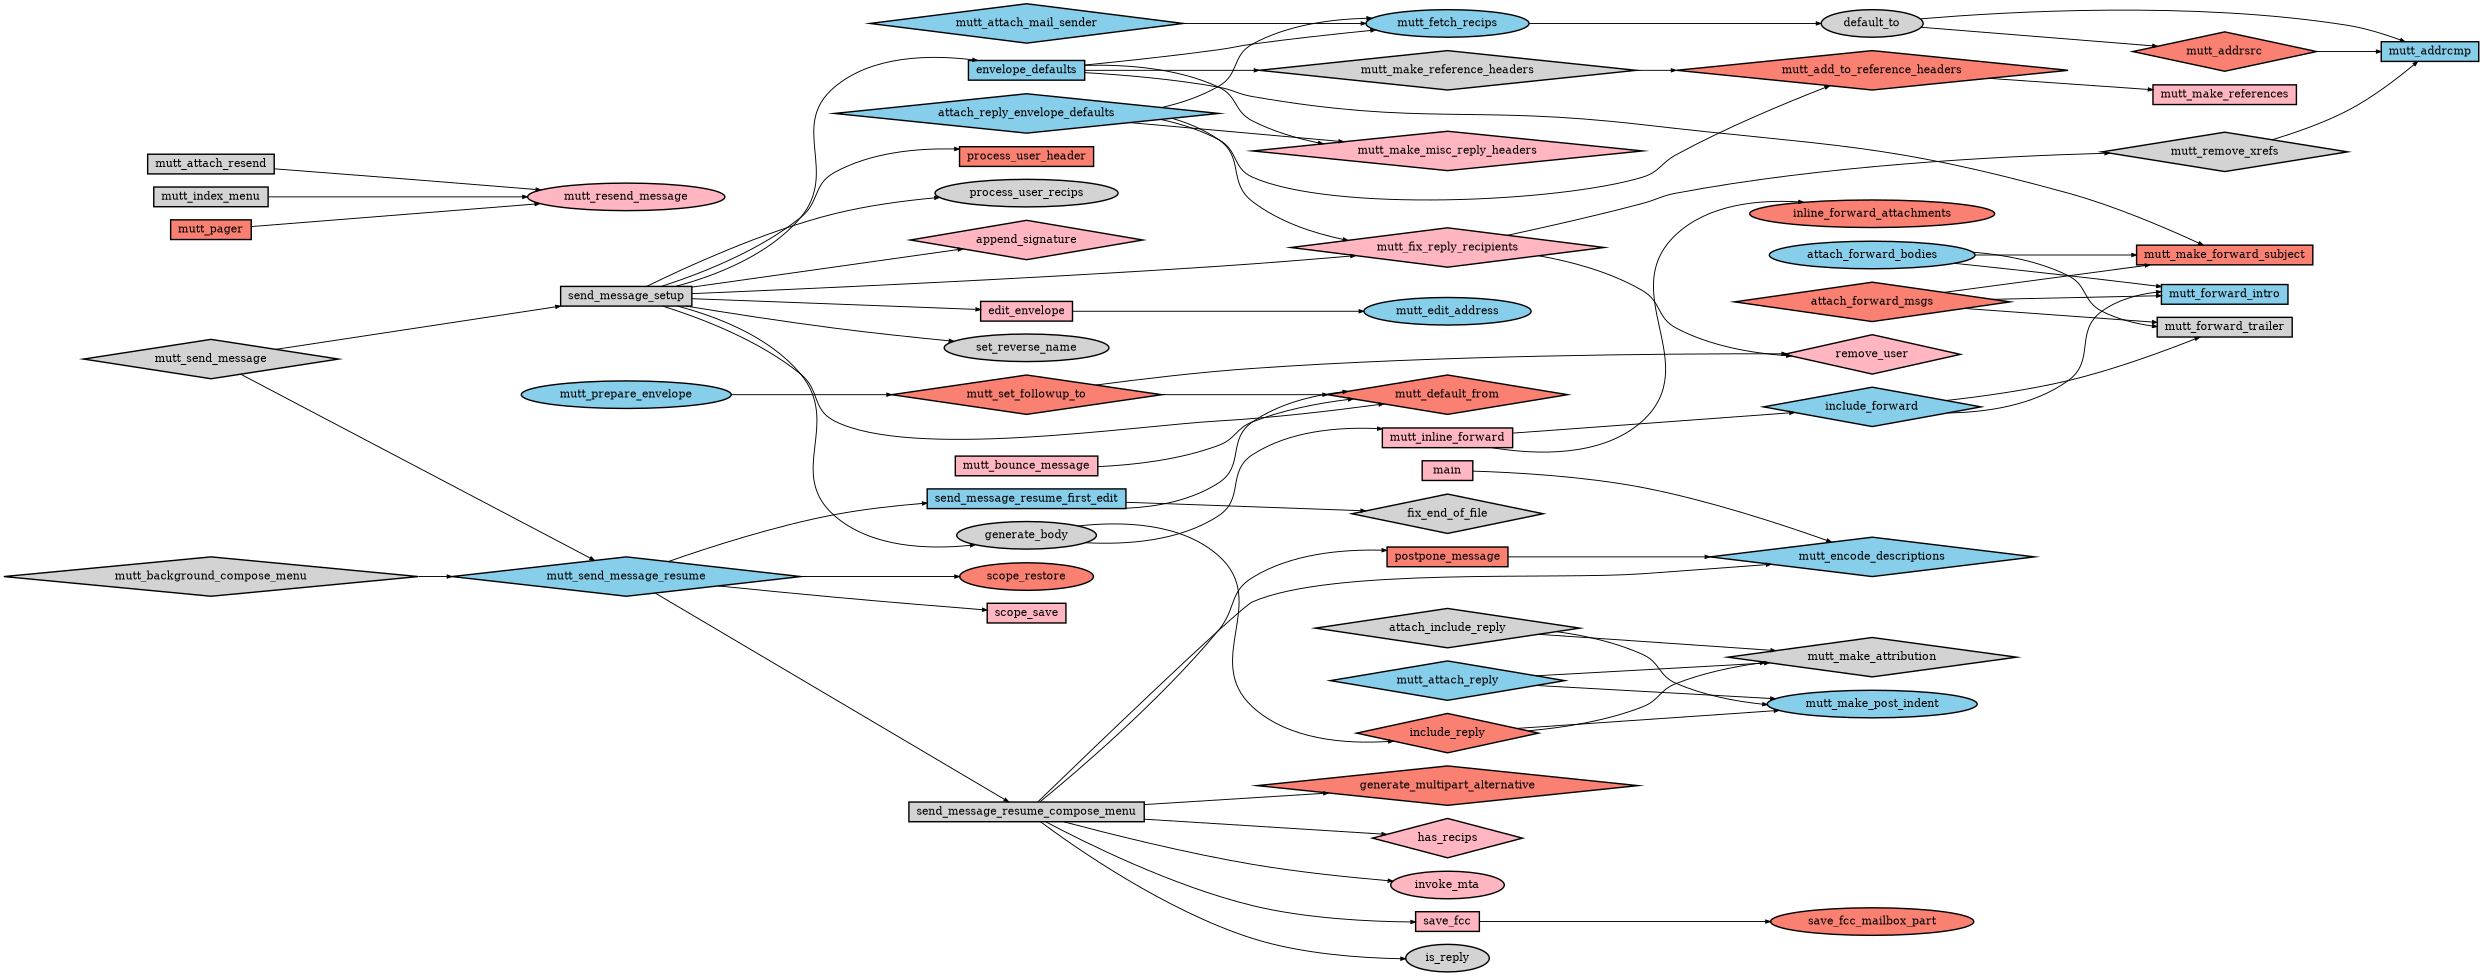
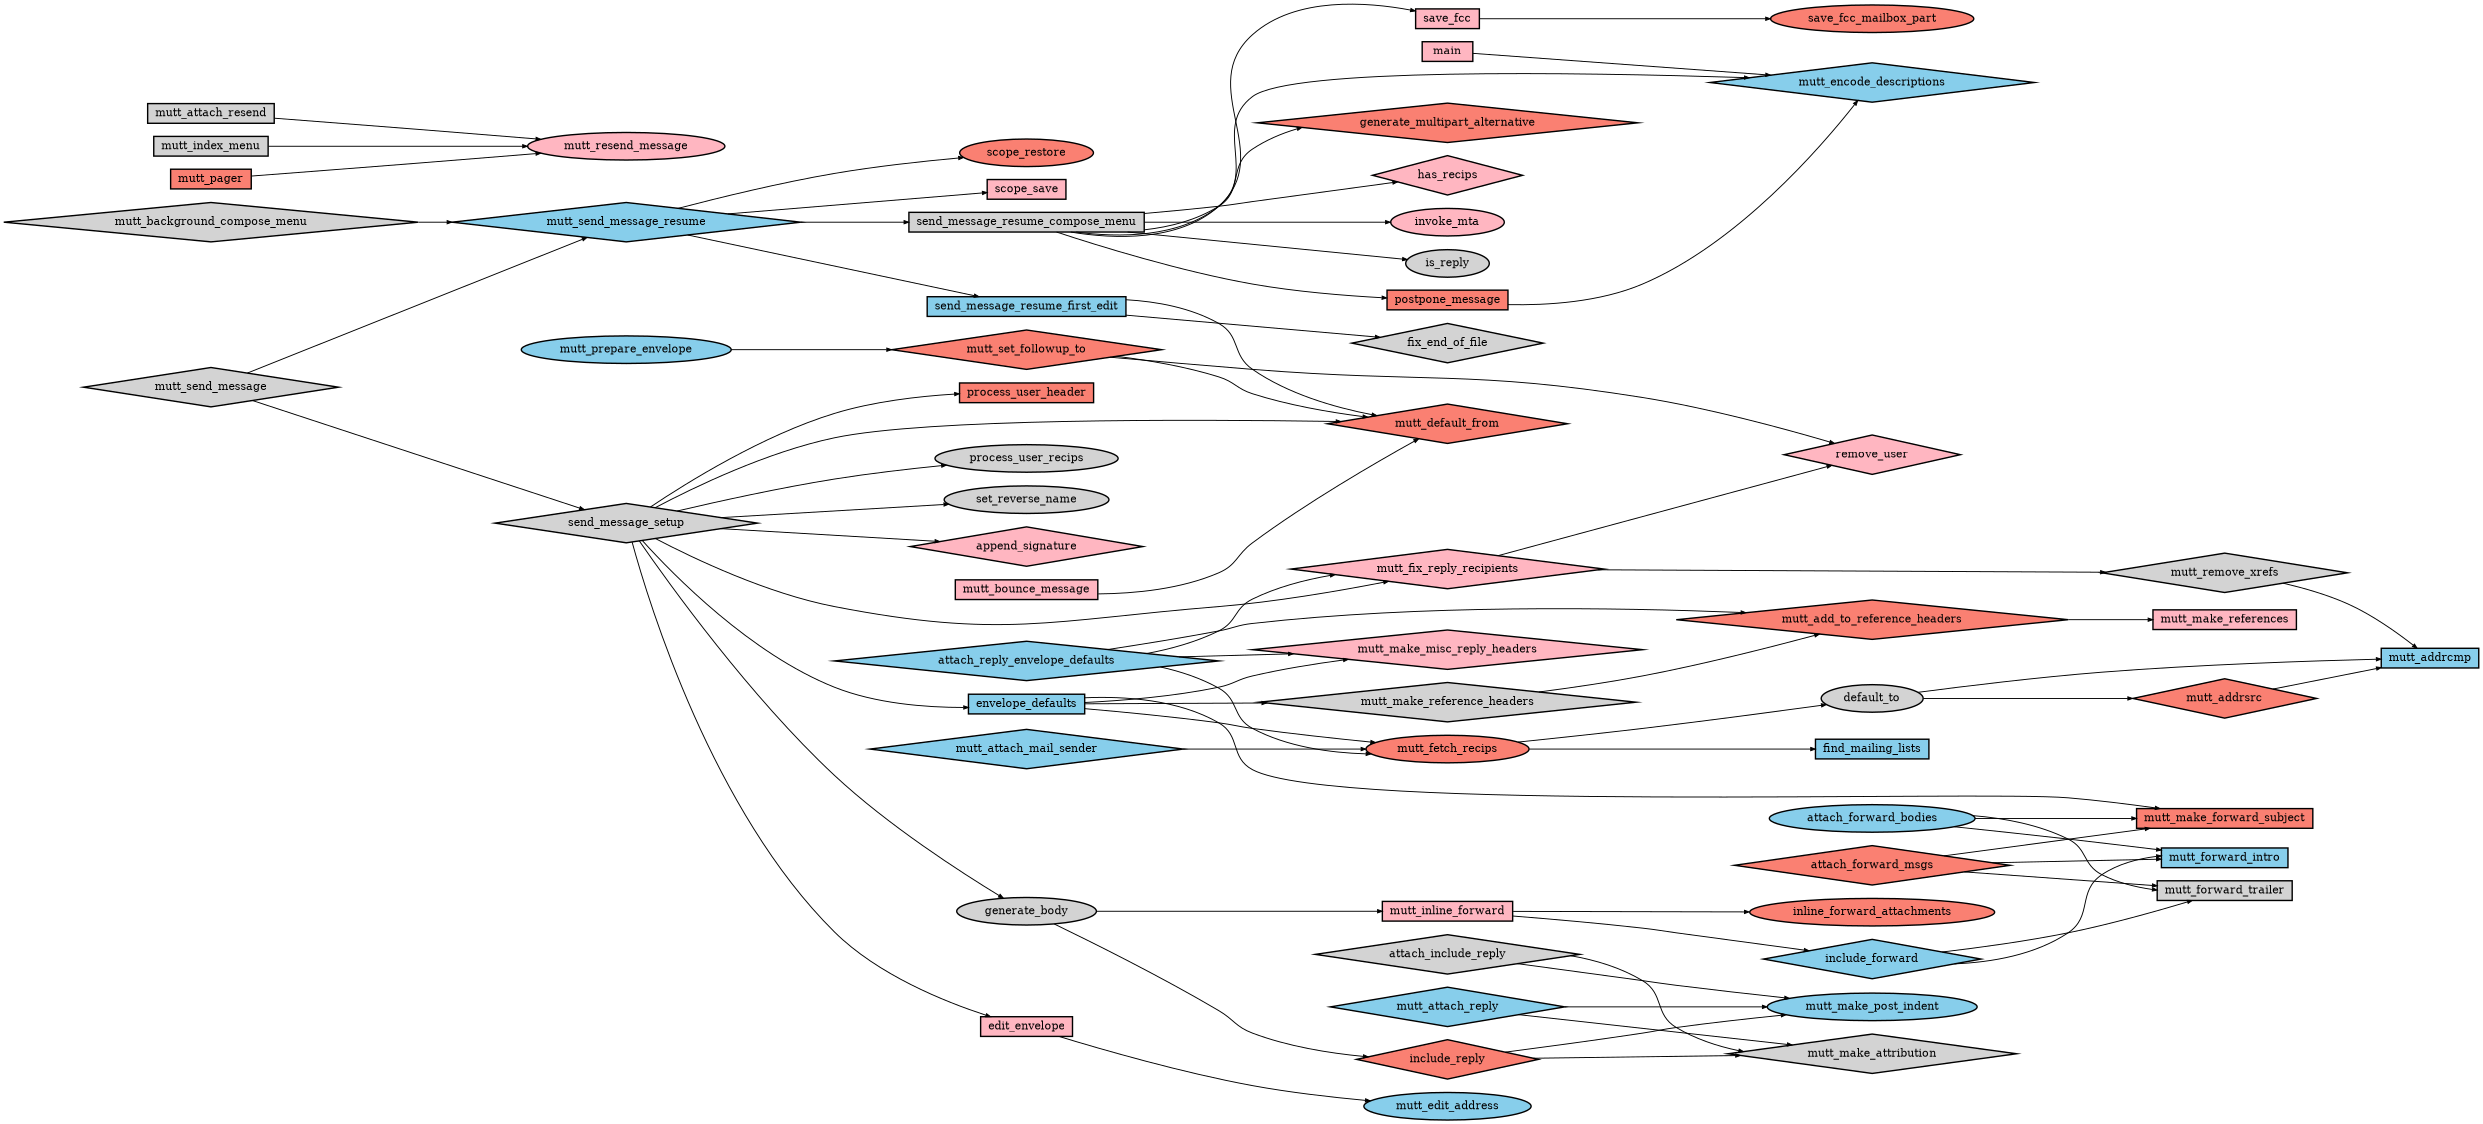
node "mutt_fetch_recips": fillcolor skyblue -> salmon
node "send_message_setup": shape box -> diamond
node "find_mailing_lists": added
